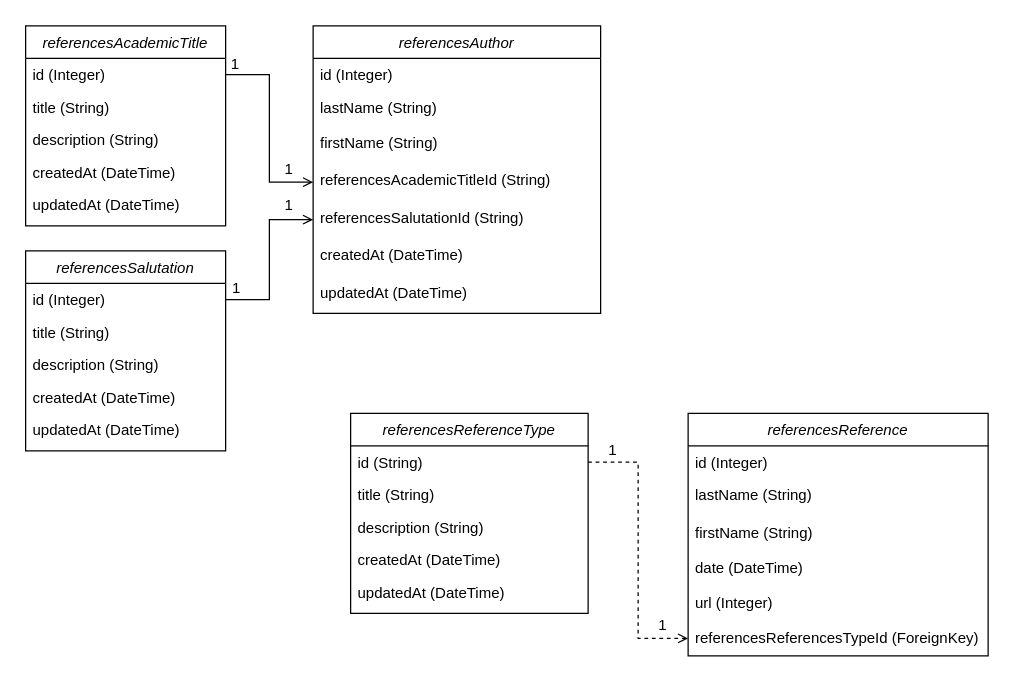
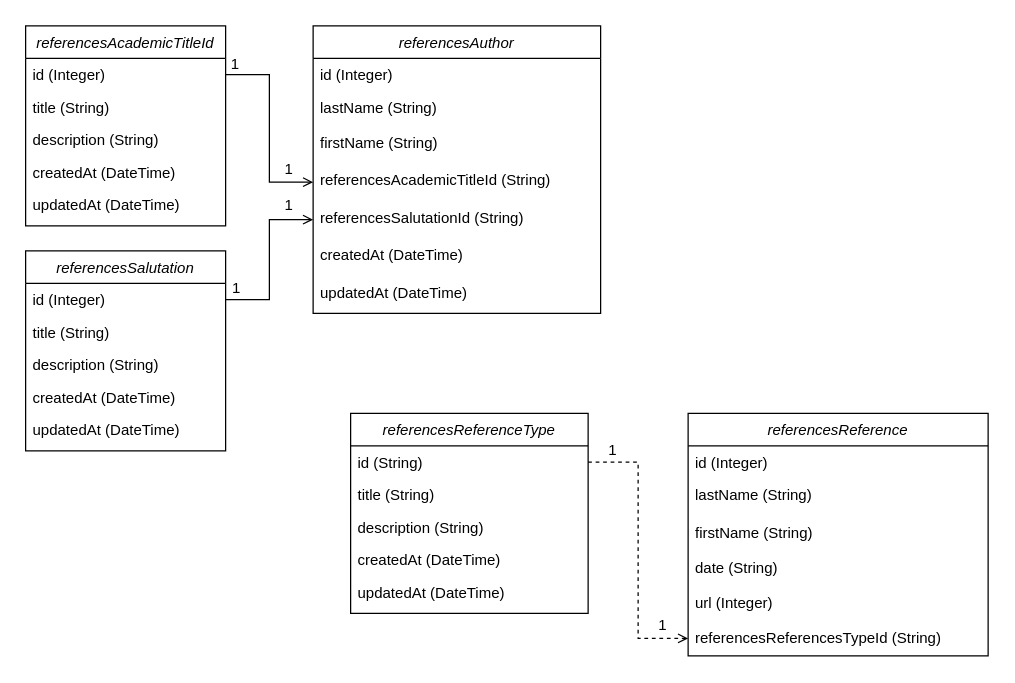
node "referencesAcademicTitle": label "referencesAcademicTitle" -> "referencesAcademicTitleId"
node "date (DateTime)": label "date (DateTime)" -> "date (String)"
node "referencesReferencesTypeId (ForeignKey)": label "referencesReferencesTypeId (ForeignKey)" -> "referencesReferencesTypeId (String)"
